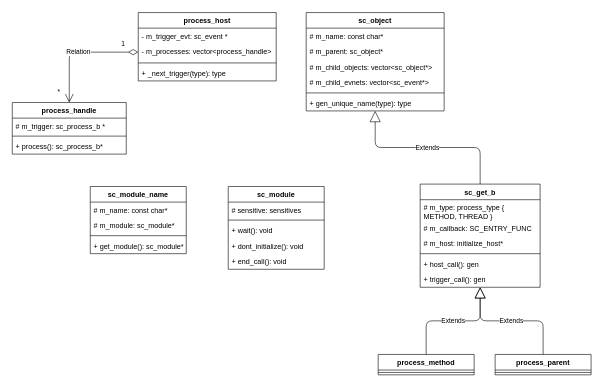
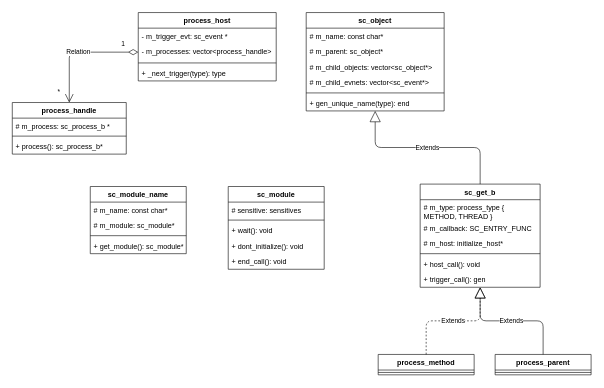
node "+ gen_unique_name(type): type": label "+ gen_unique_name(type): type" -> "+ gen_unique_name(type): end"
node "# m_trigger: sc_process_b *": label "# m_trigger: sc_process_b *" -> "# m_process: sc_process_b *"
node "+ host_call(): gen": label "+ host_call(): gen" -> "+ host_call(): void"
edge "process_method" -> "sc_get_b": style solid -> dashed
